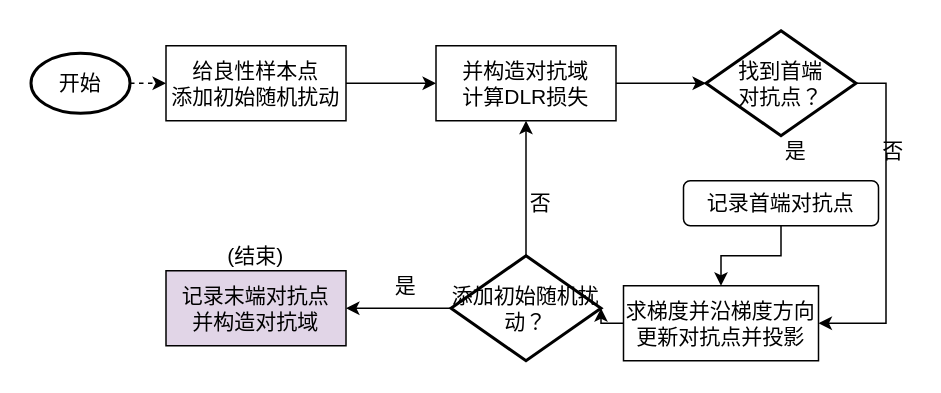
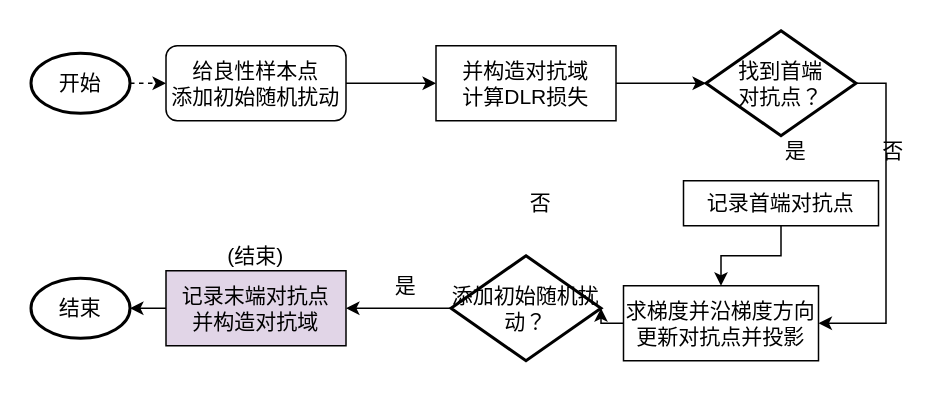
node "给良性样本点 添加初始随机扰动": shape rectangle -> rounded rectangle
edge "添加初始随机扰动？" -> "并构造对抗域 计算DLR损失": removed
node "记录首端对抗点": shape rounded rectangle -> rectangle
node "结束": added
edge "记录末端对抗点 并构造对抗域" -> "结束": added
